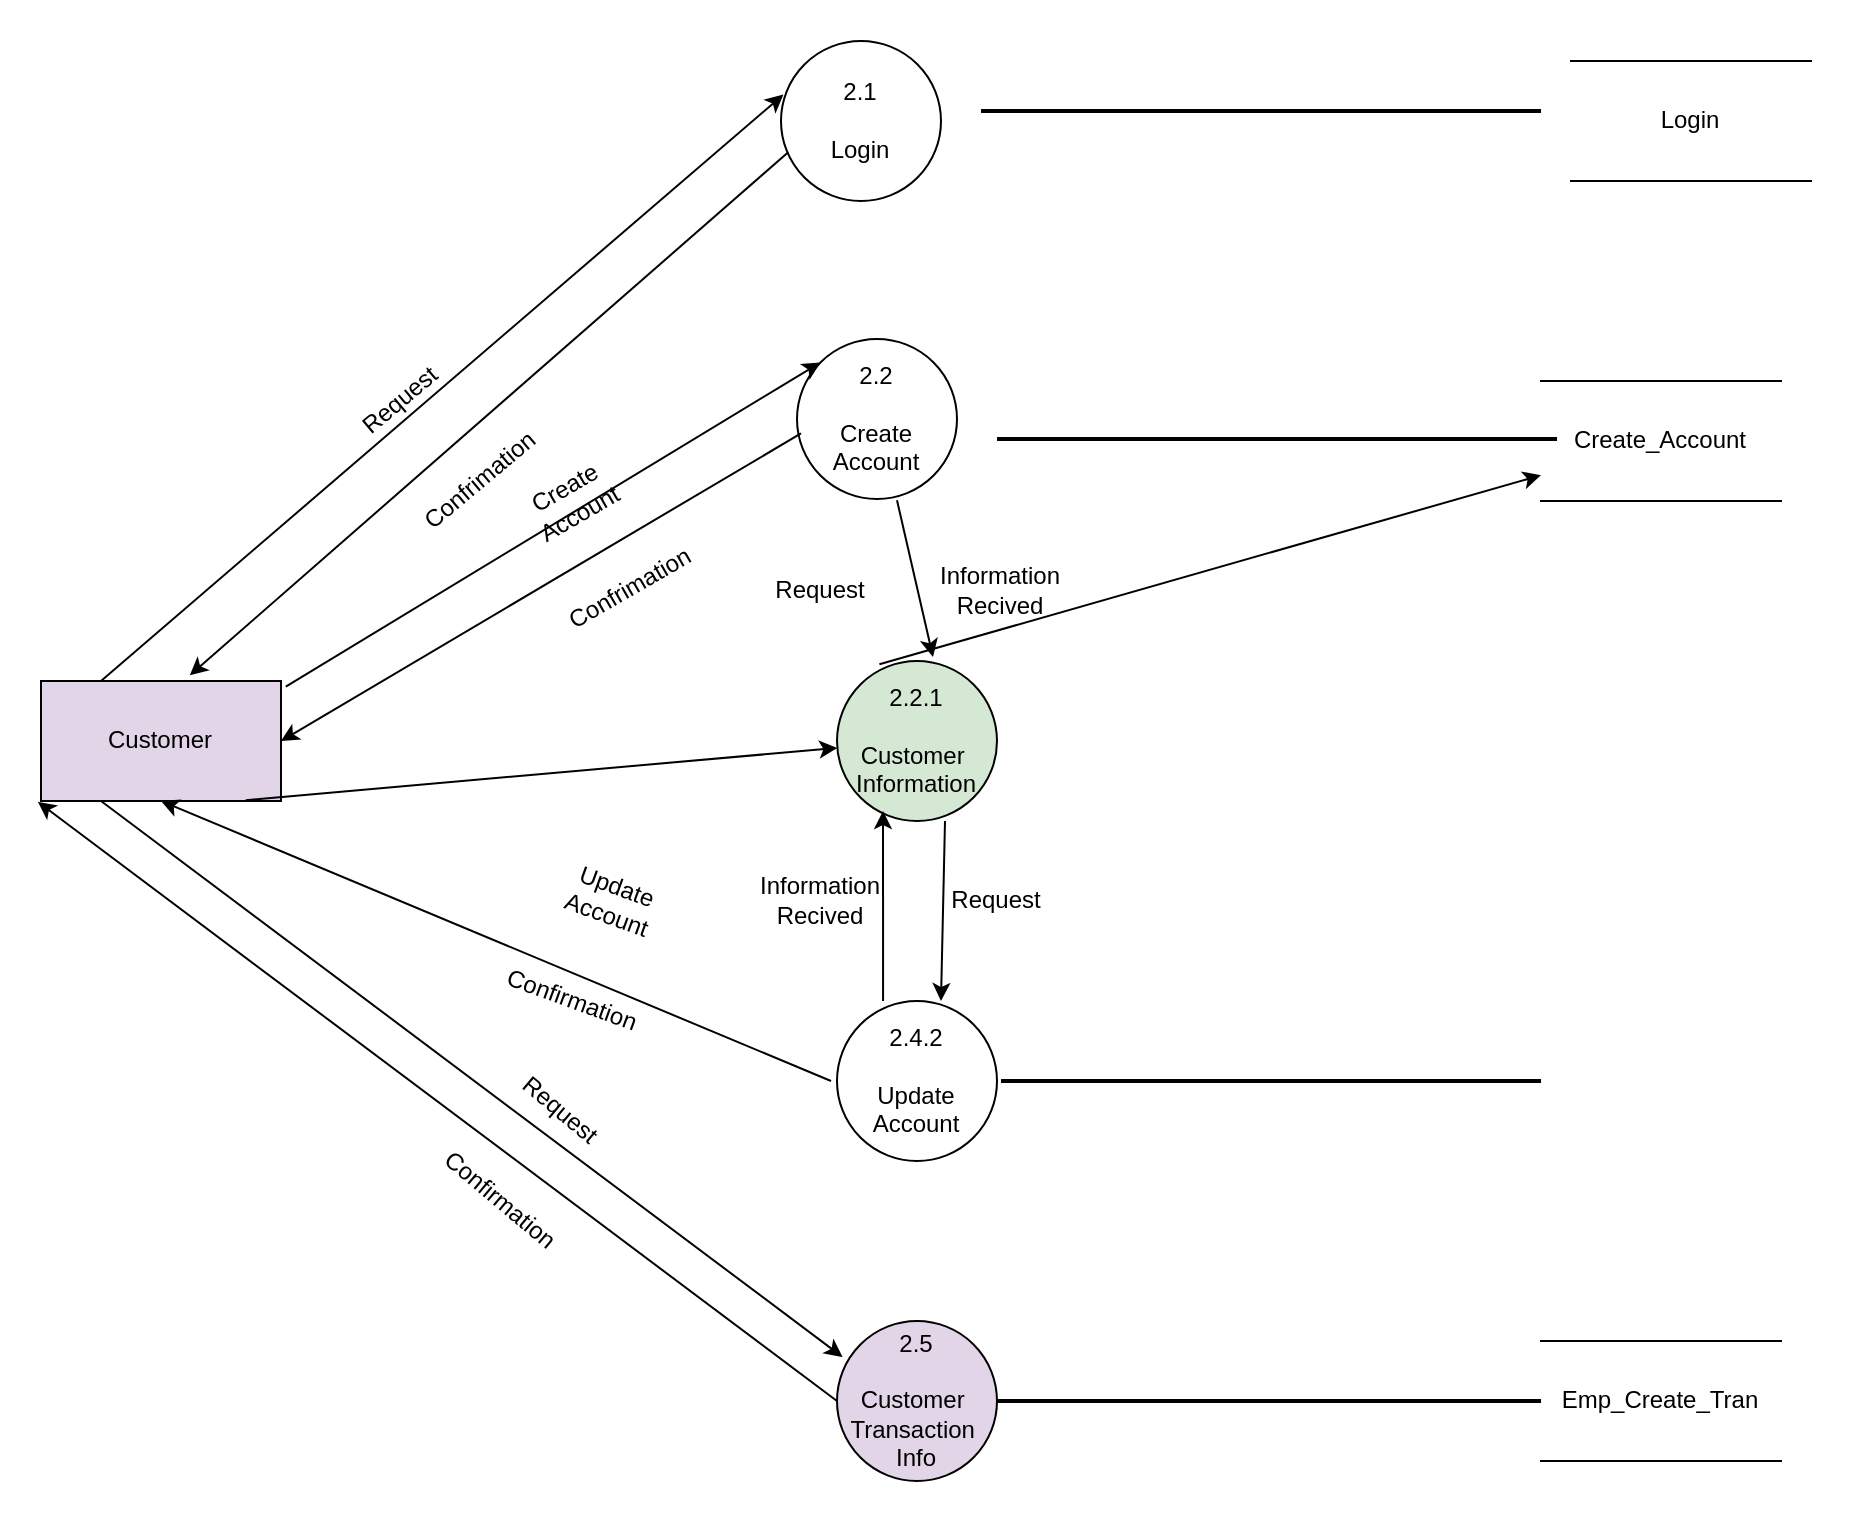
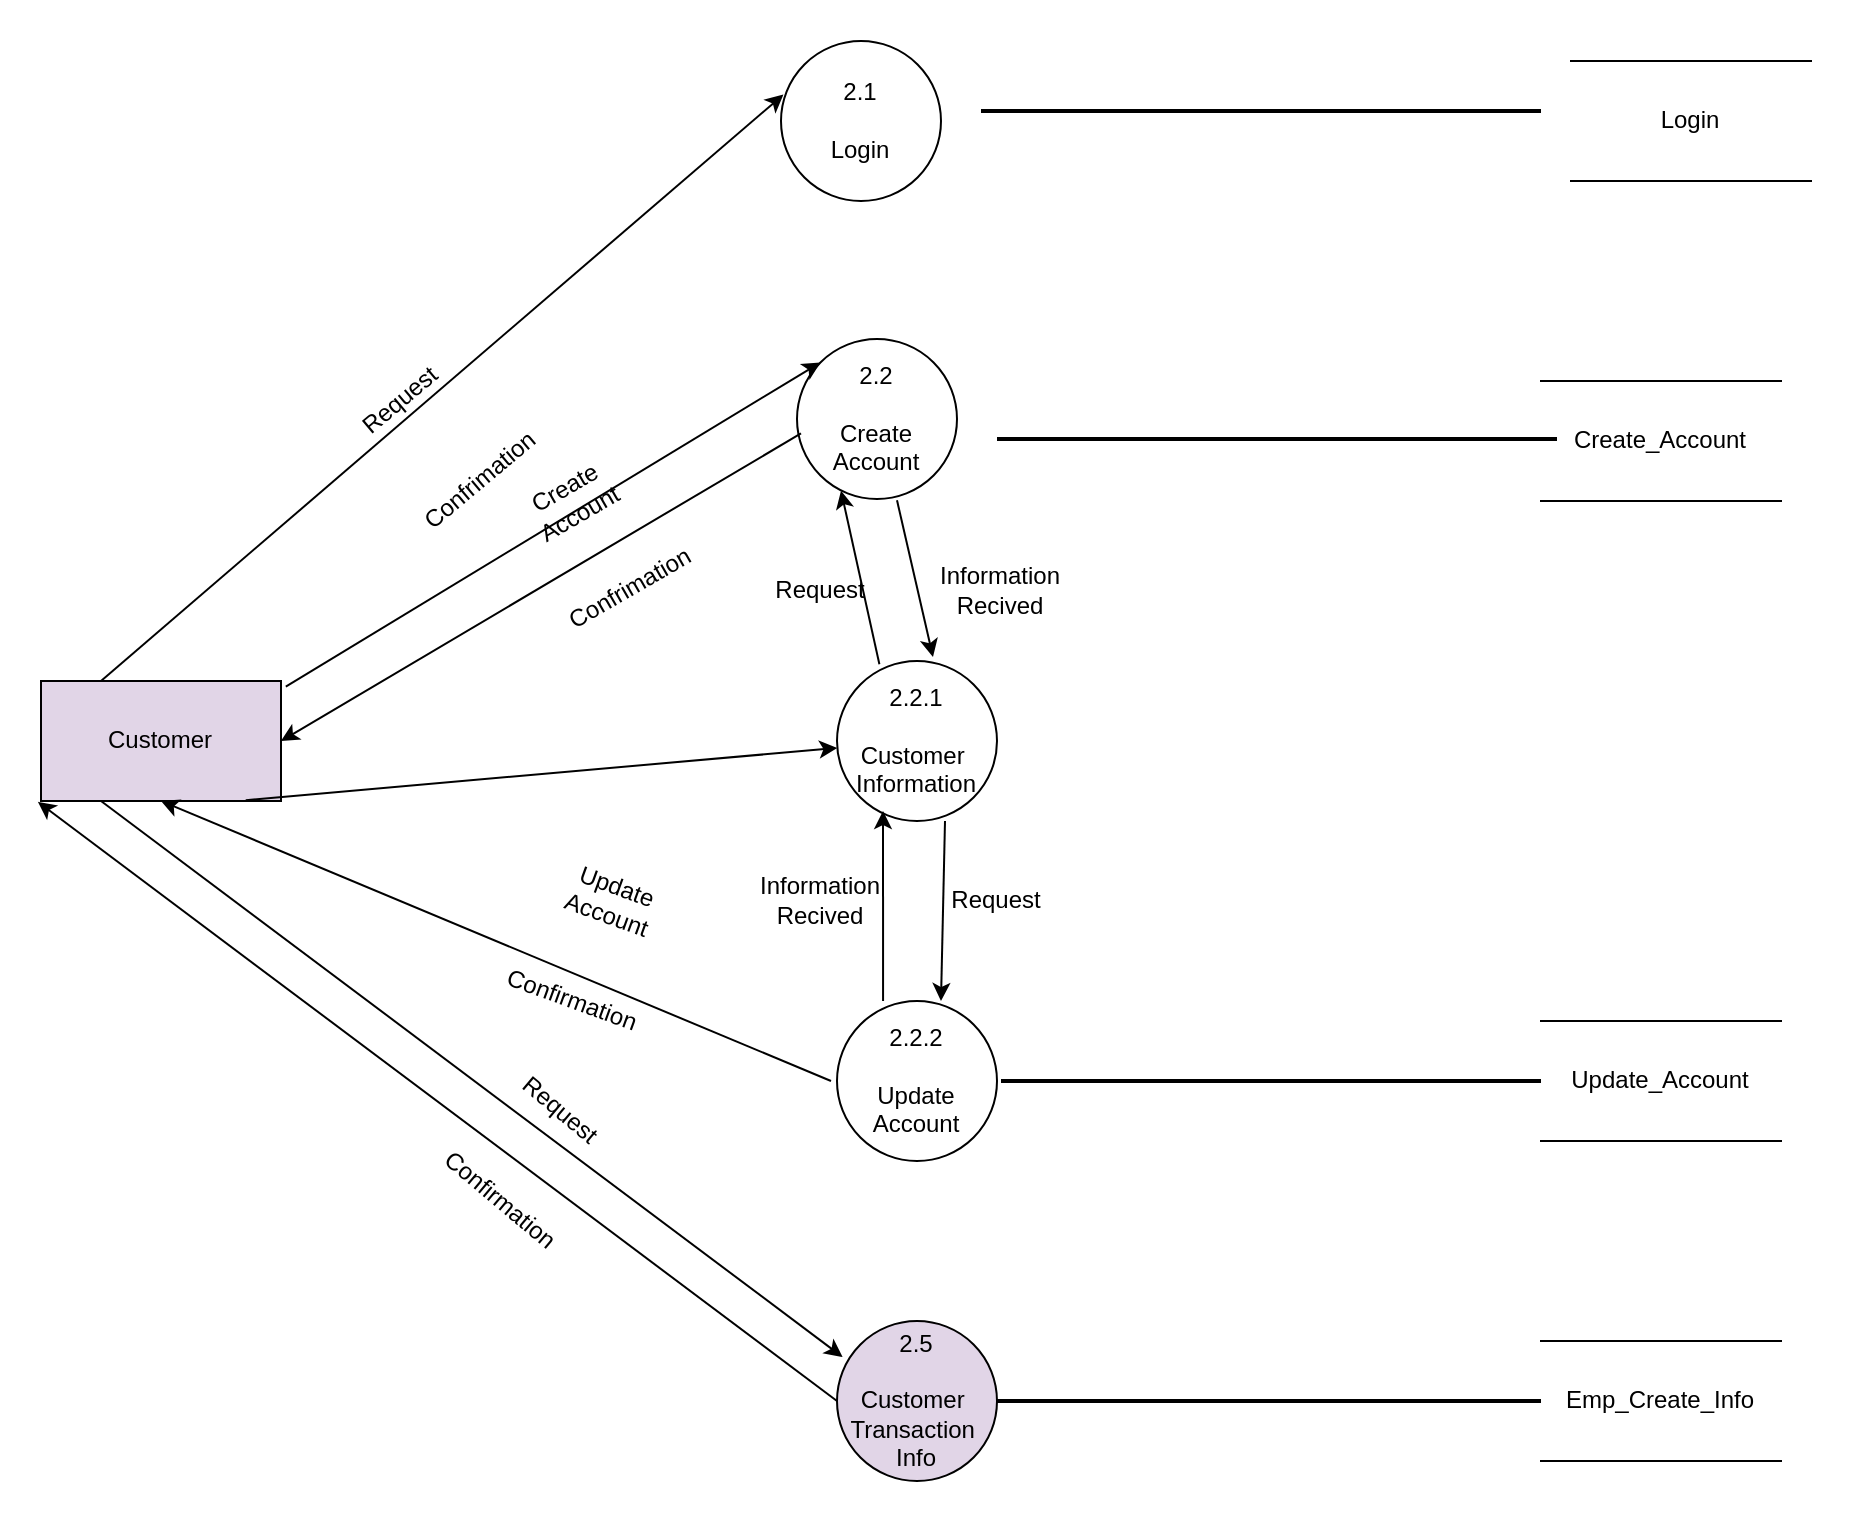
edge "2.1 Login" -> "Customer": removed
edge "2.2.1 Customer Information" -> "Create_Account": now "2.2.1 Customer Information" -> "2.2 Create Account"
node "2.2.1 Customer Information": fillcolor #d5e8d4 -> #ffffff
node "2.4.2 Update Account": label "2.4.2 Update Account" -> "2.2.2 Update Account"
node "Update_Account": added
node "Emp_Create_Tran": label "Emp_Create_Tran" -> "Emp_Create_Info"
